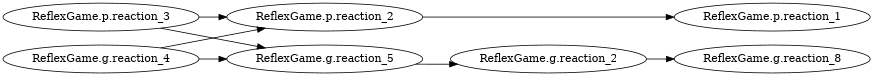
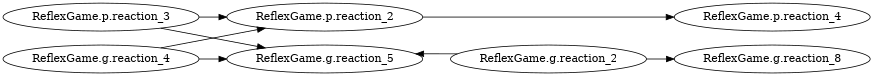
node "ReflexGame.p.reaction_1": label "ReflexGame.p.reaction_1" -> "ReflexGame.p.reaction_4"
edge "ReflexGame.g.reaction_5" -> "ReflexGame.g.reaction_2": reversed
